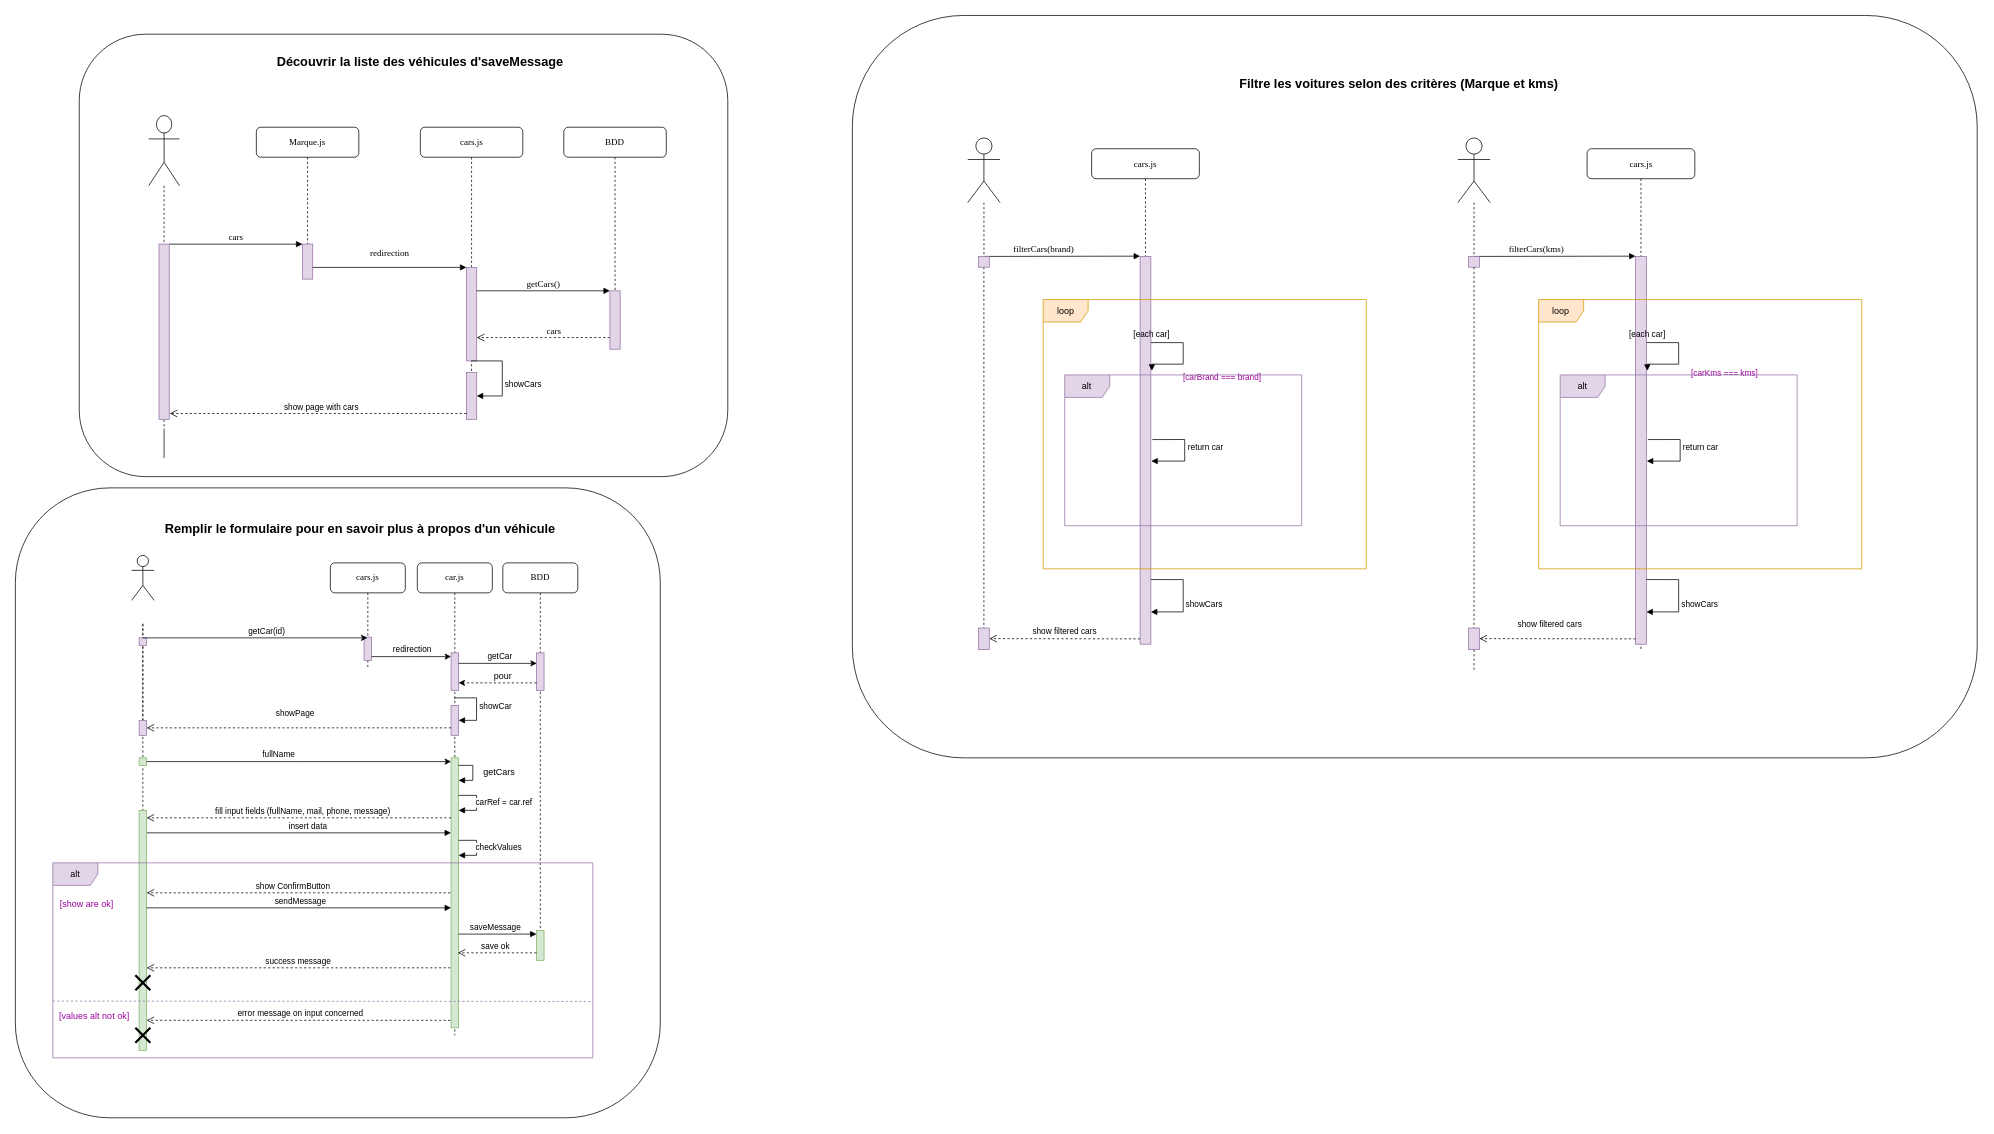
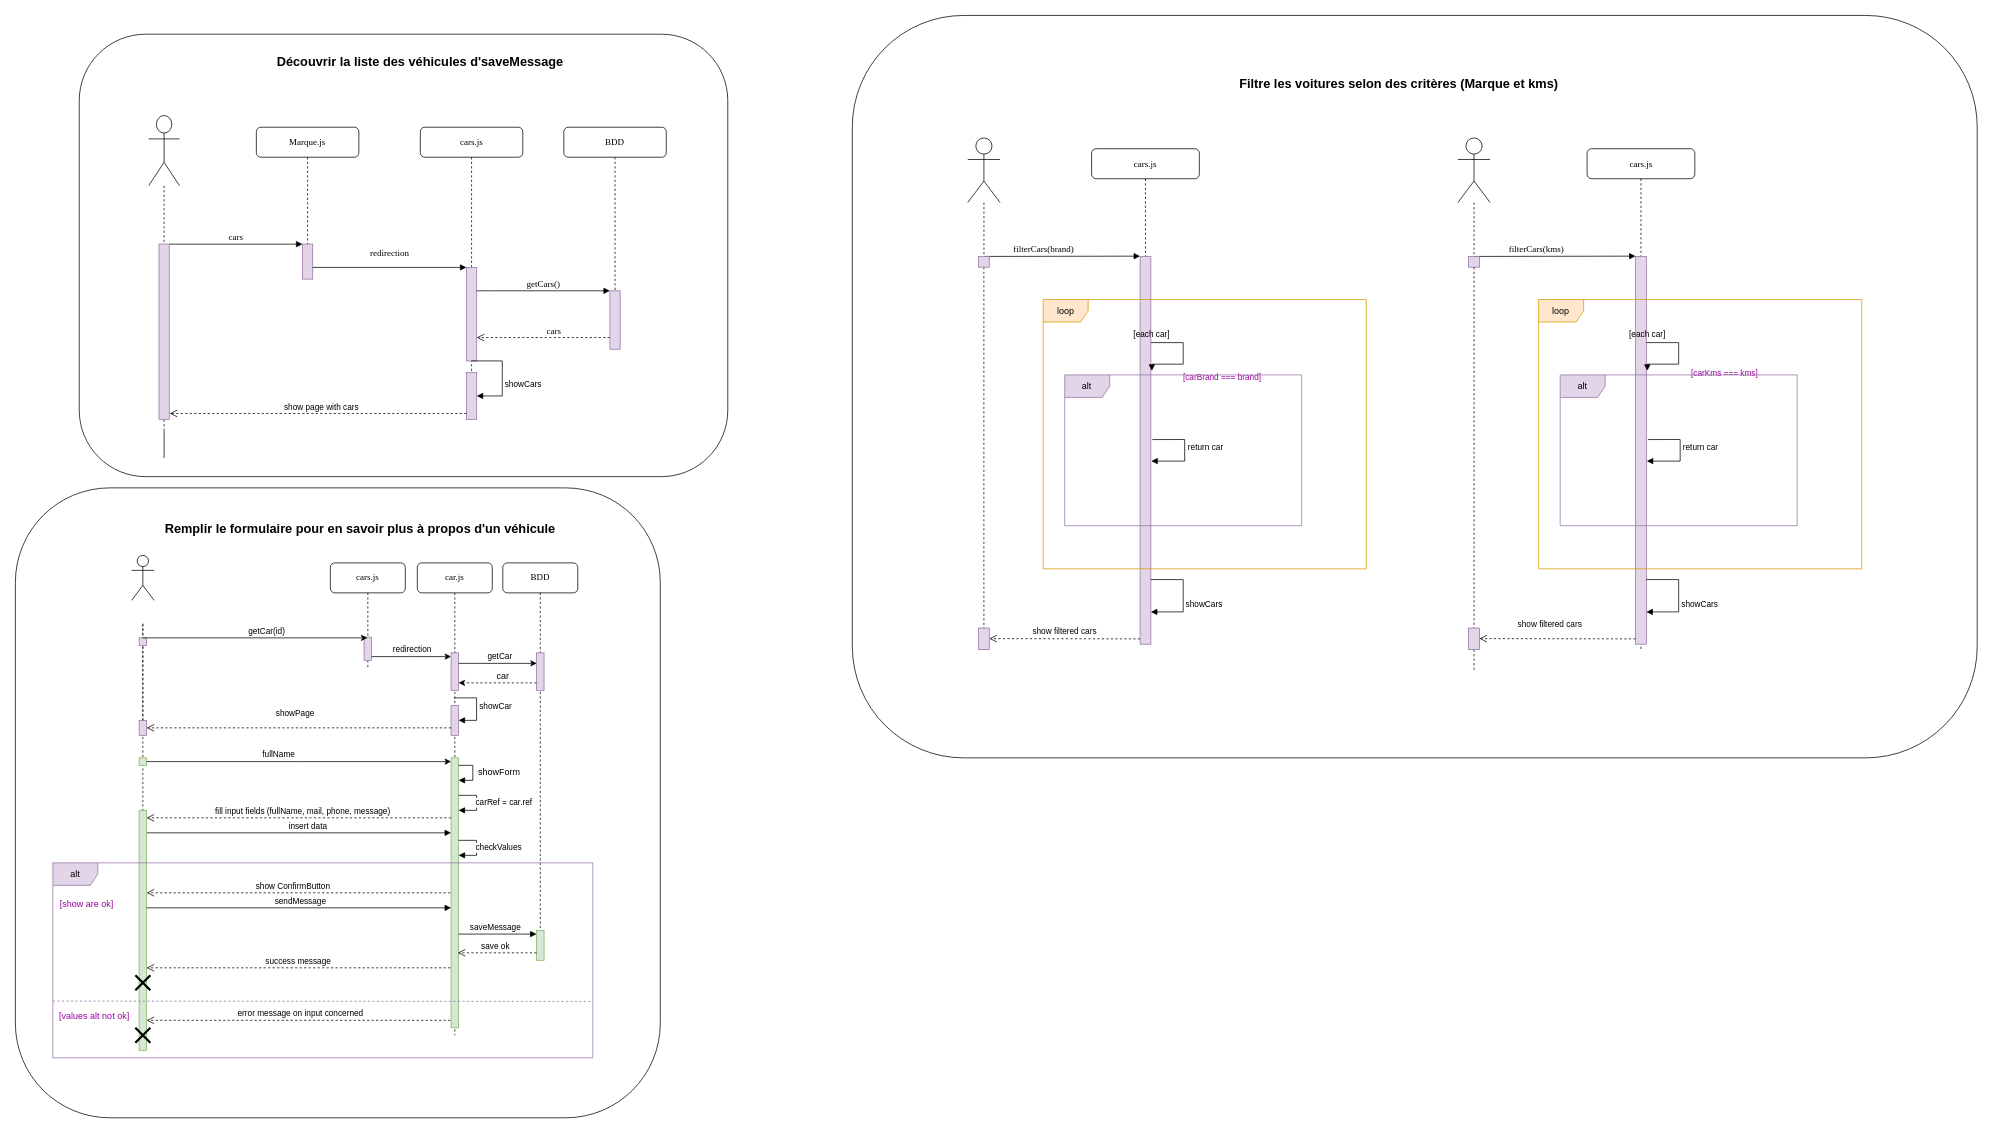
node "pour": label "pour" -> "car"
node "getCars": label "getCars" -> "showForm"
